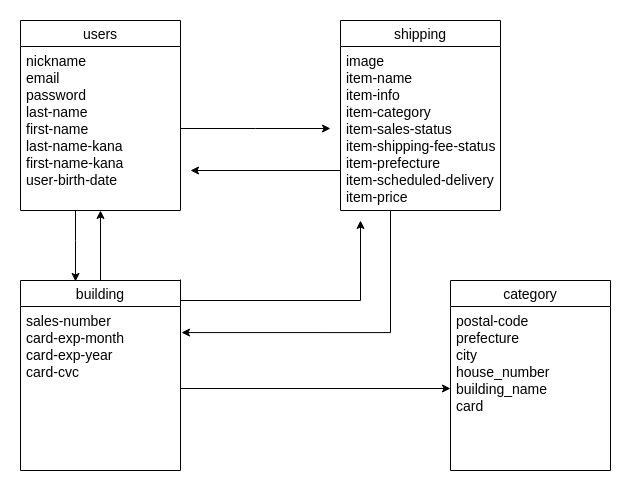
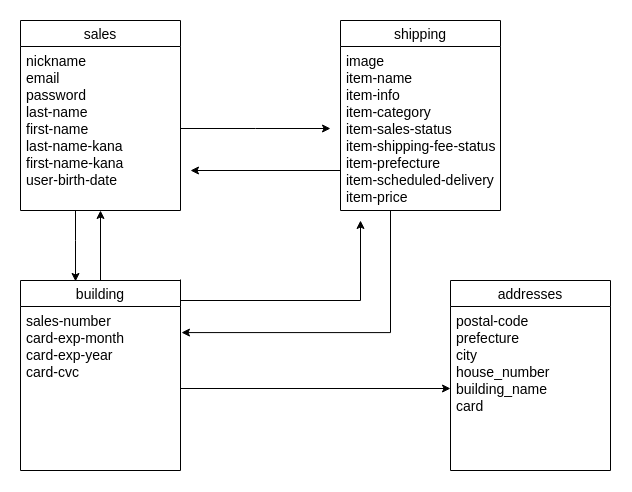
node "users": label "users" -> "sales"
node "category": label "category" -> "addresses"
